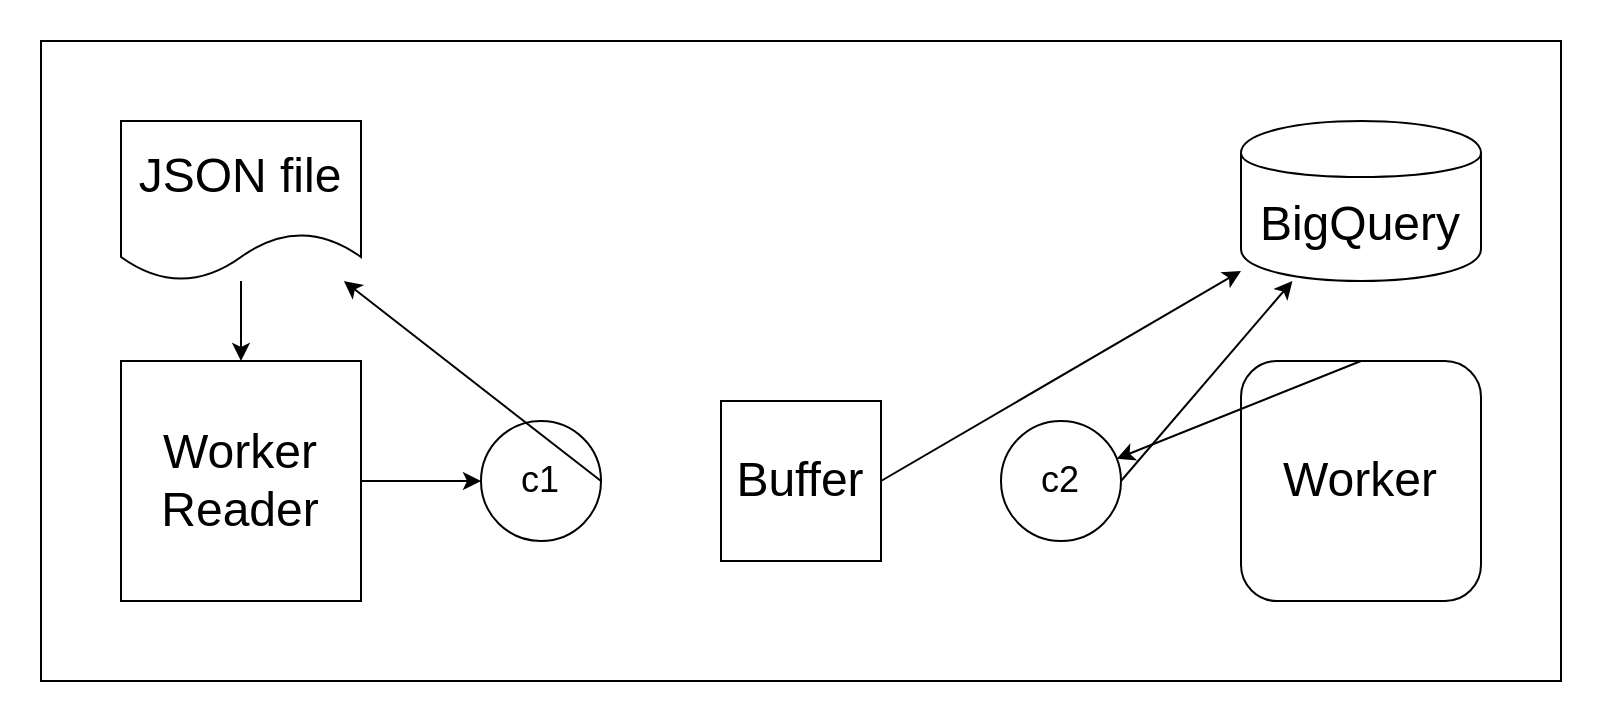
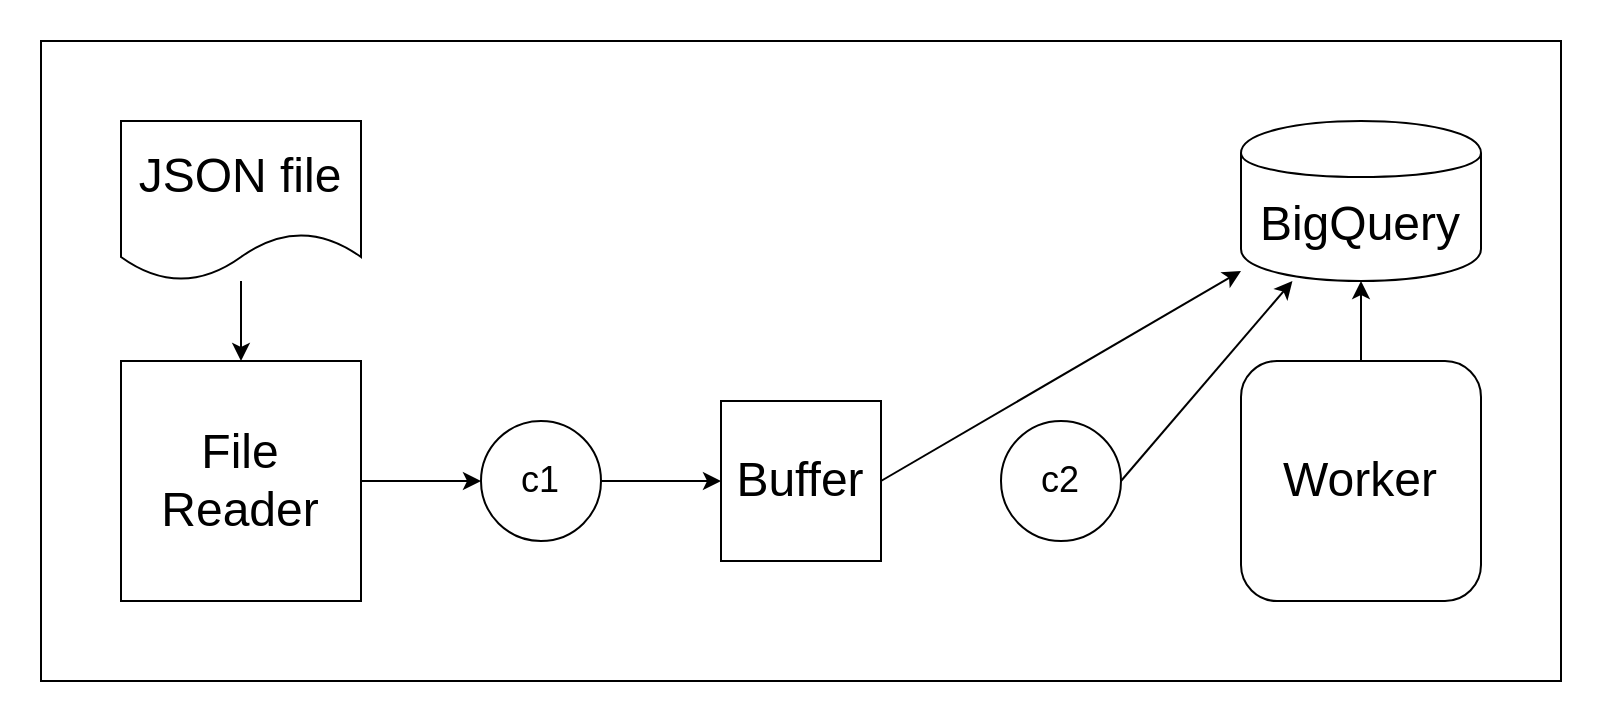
edge "c1" -> "JSON file": now "c1" -> "Buffer"
edge "Worker" -> "c2": now "Worker" -> "BigQuery"
node "Worker Reader": label "Worker Reader" -> "File Reader"
